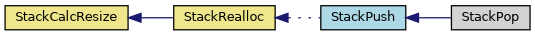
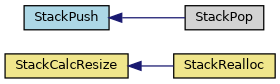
edge "StackPush" -> "StackRealloc": removed
